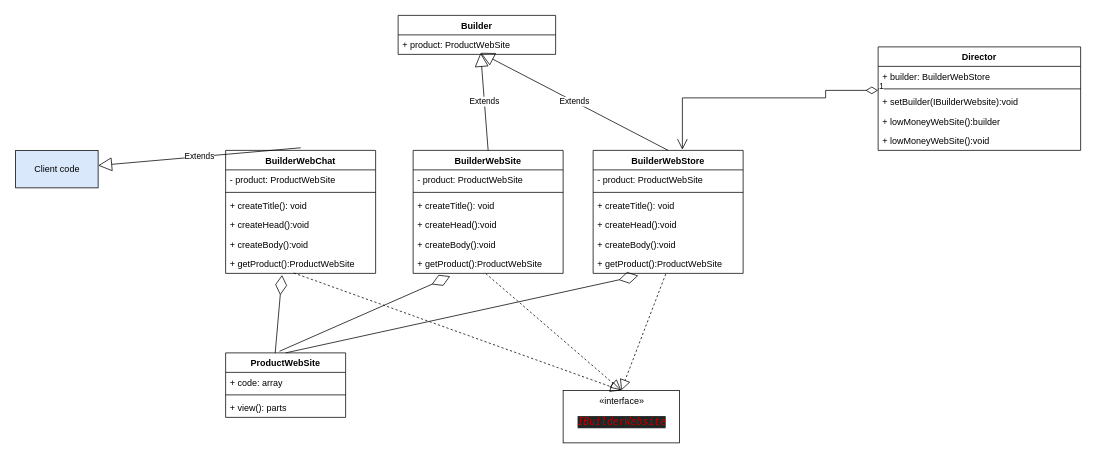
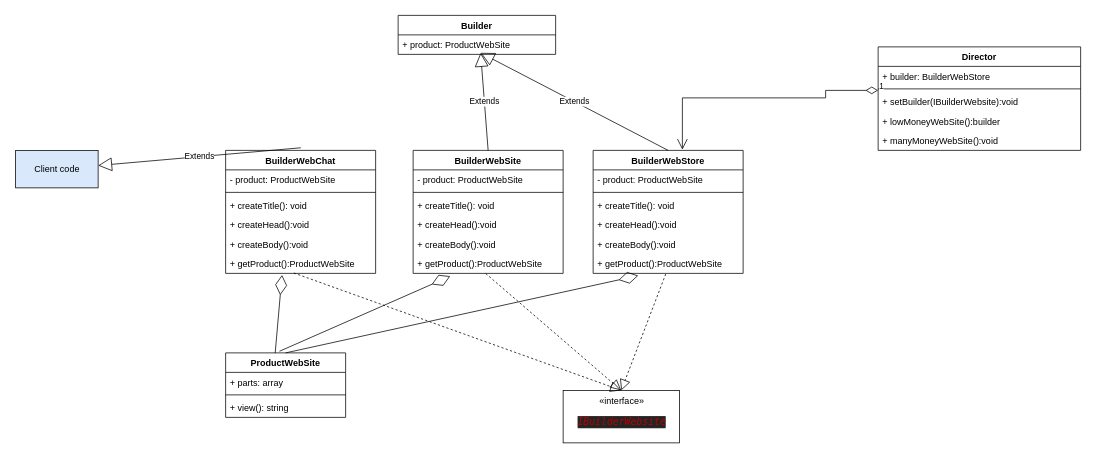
node "+ lowMoneyWebSite():void": label "+ lowMoneyWebSite():void" -> "+ manyMoneyWebSite():void"
node "+ code: array": label "+ code: array" -> "+ parts: array"
node "+ view(): parts": label "+ view(): parts" -> "+ view(): string"
